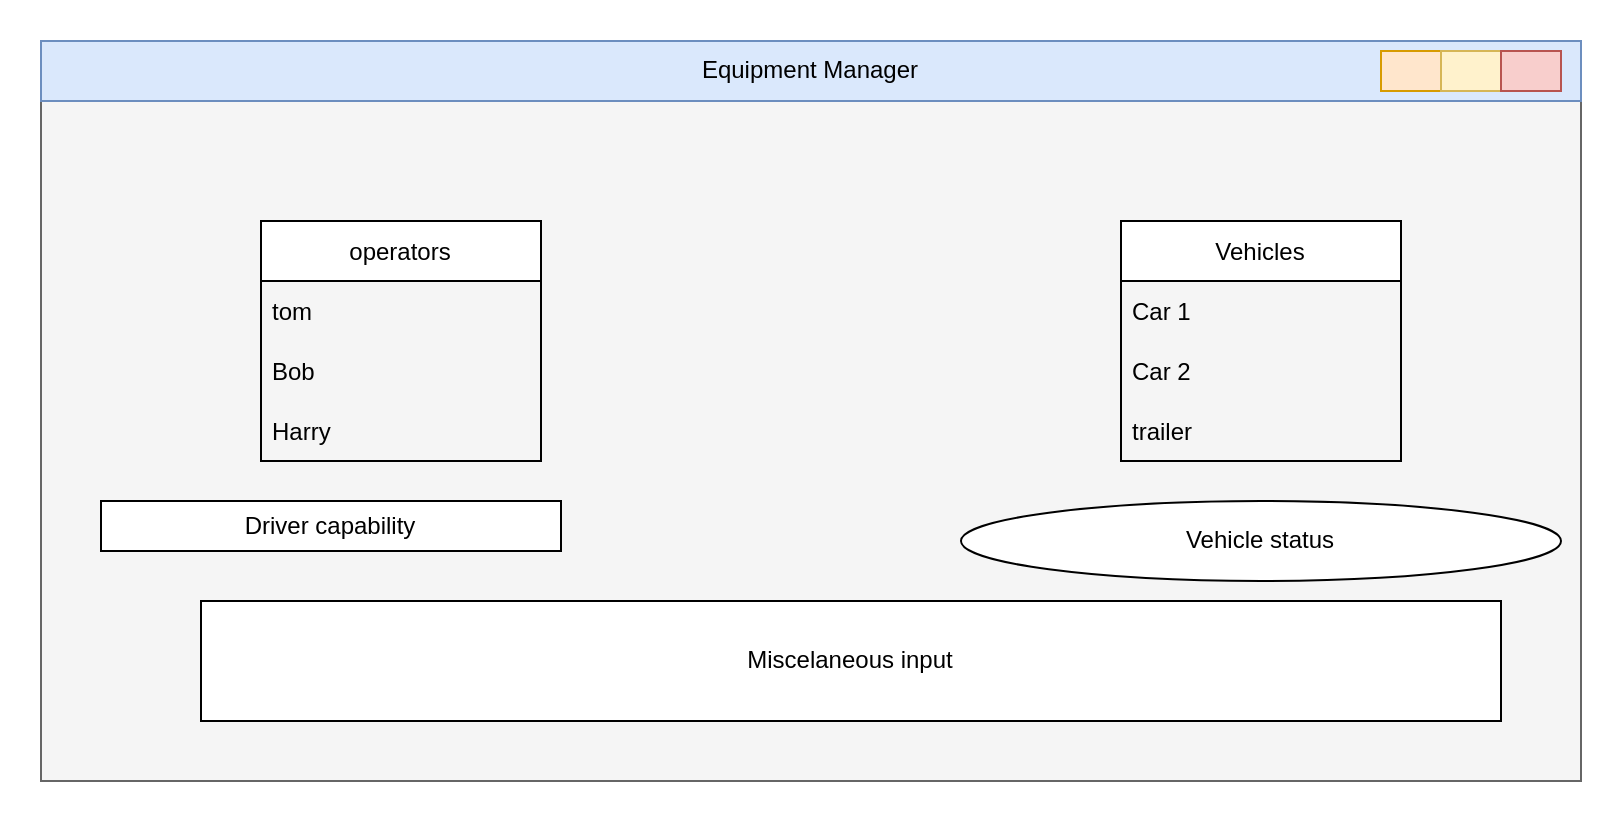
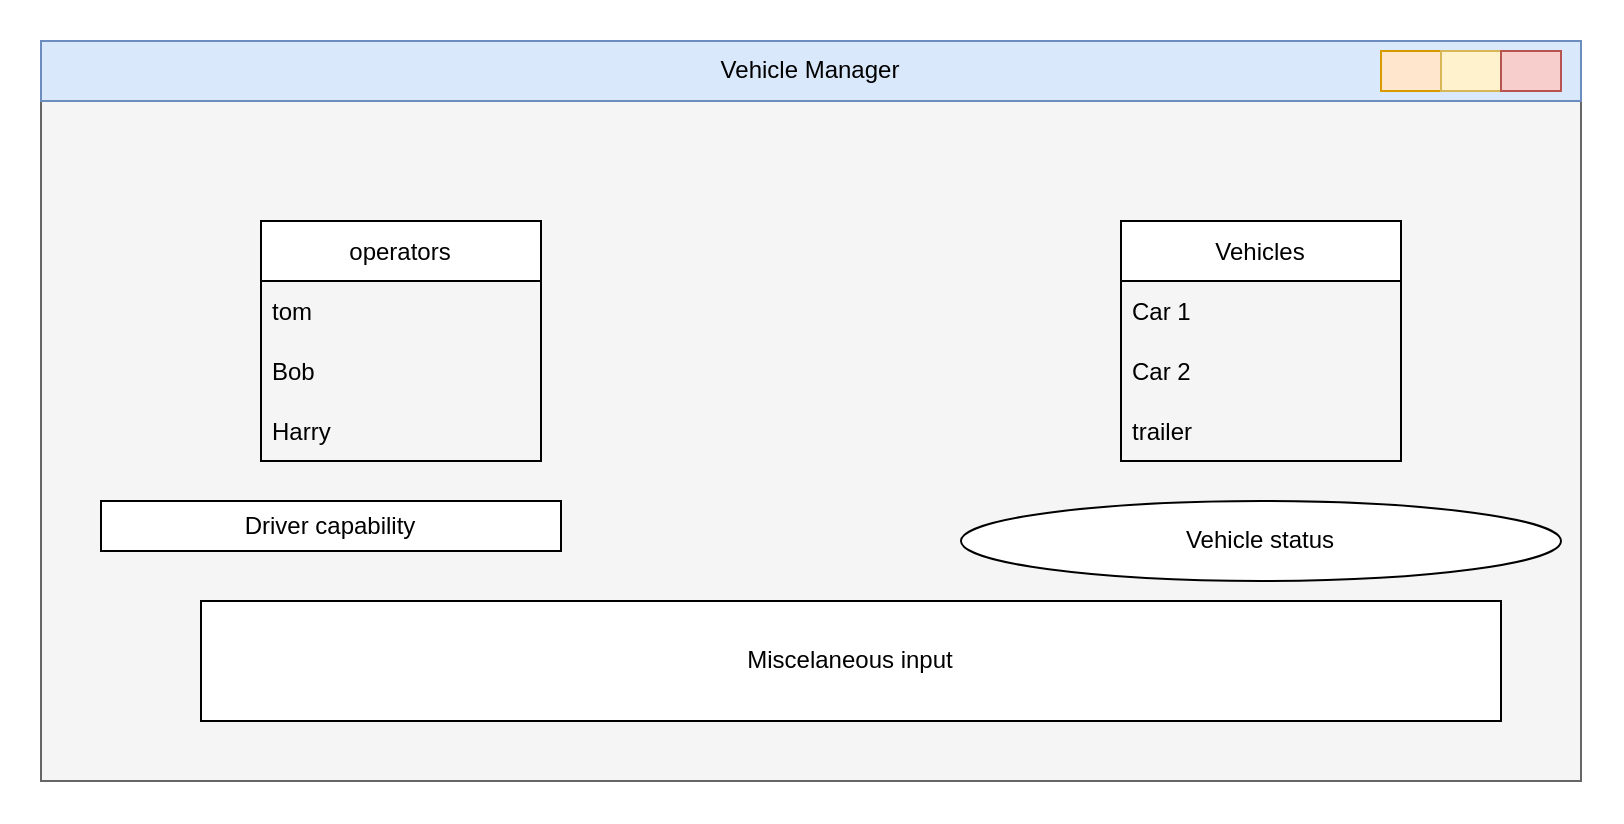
node "Equipment Manager": label "Equipment Manager" -> "Vehicle Manager"
